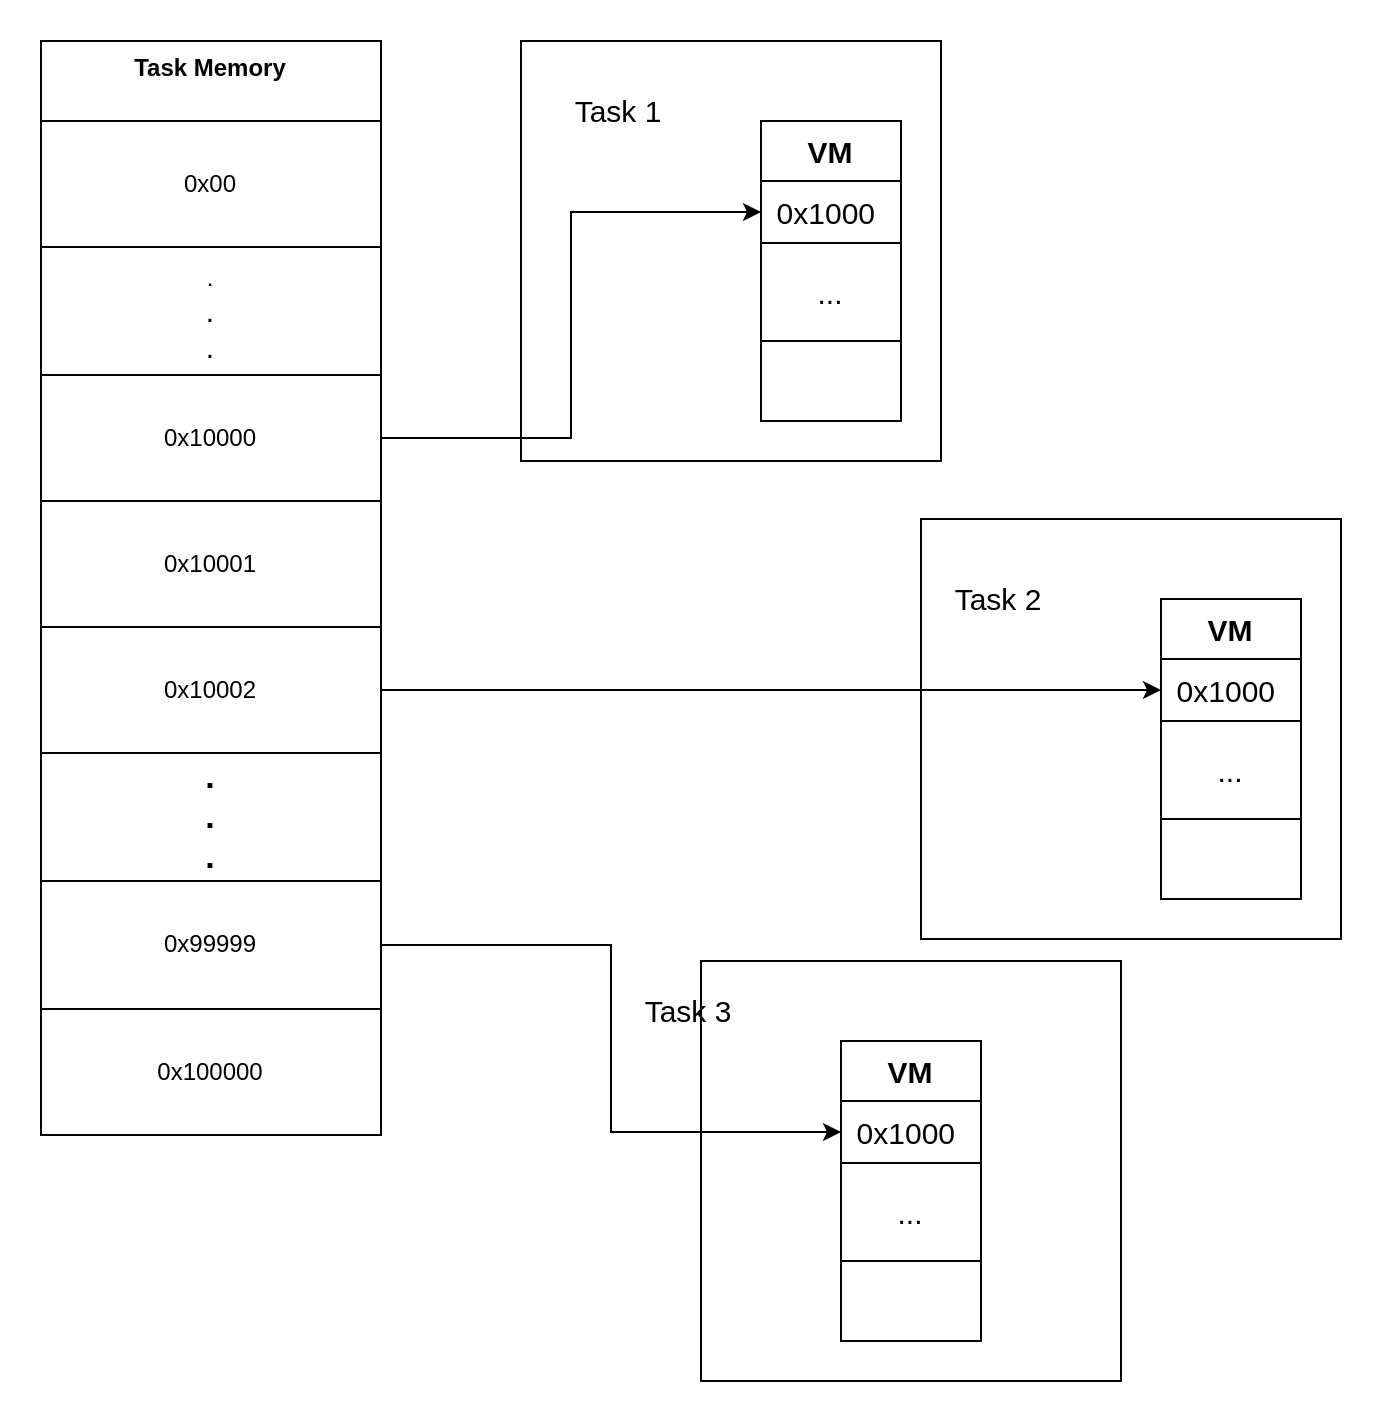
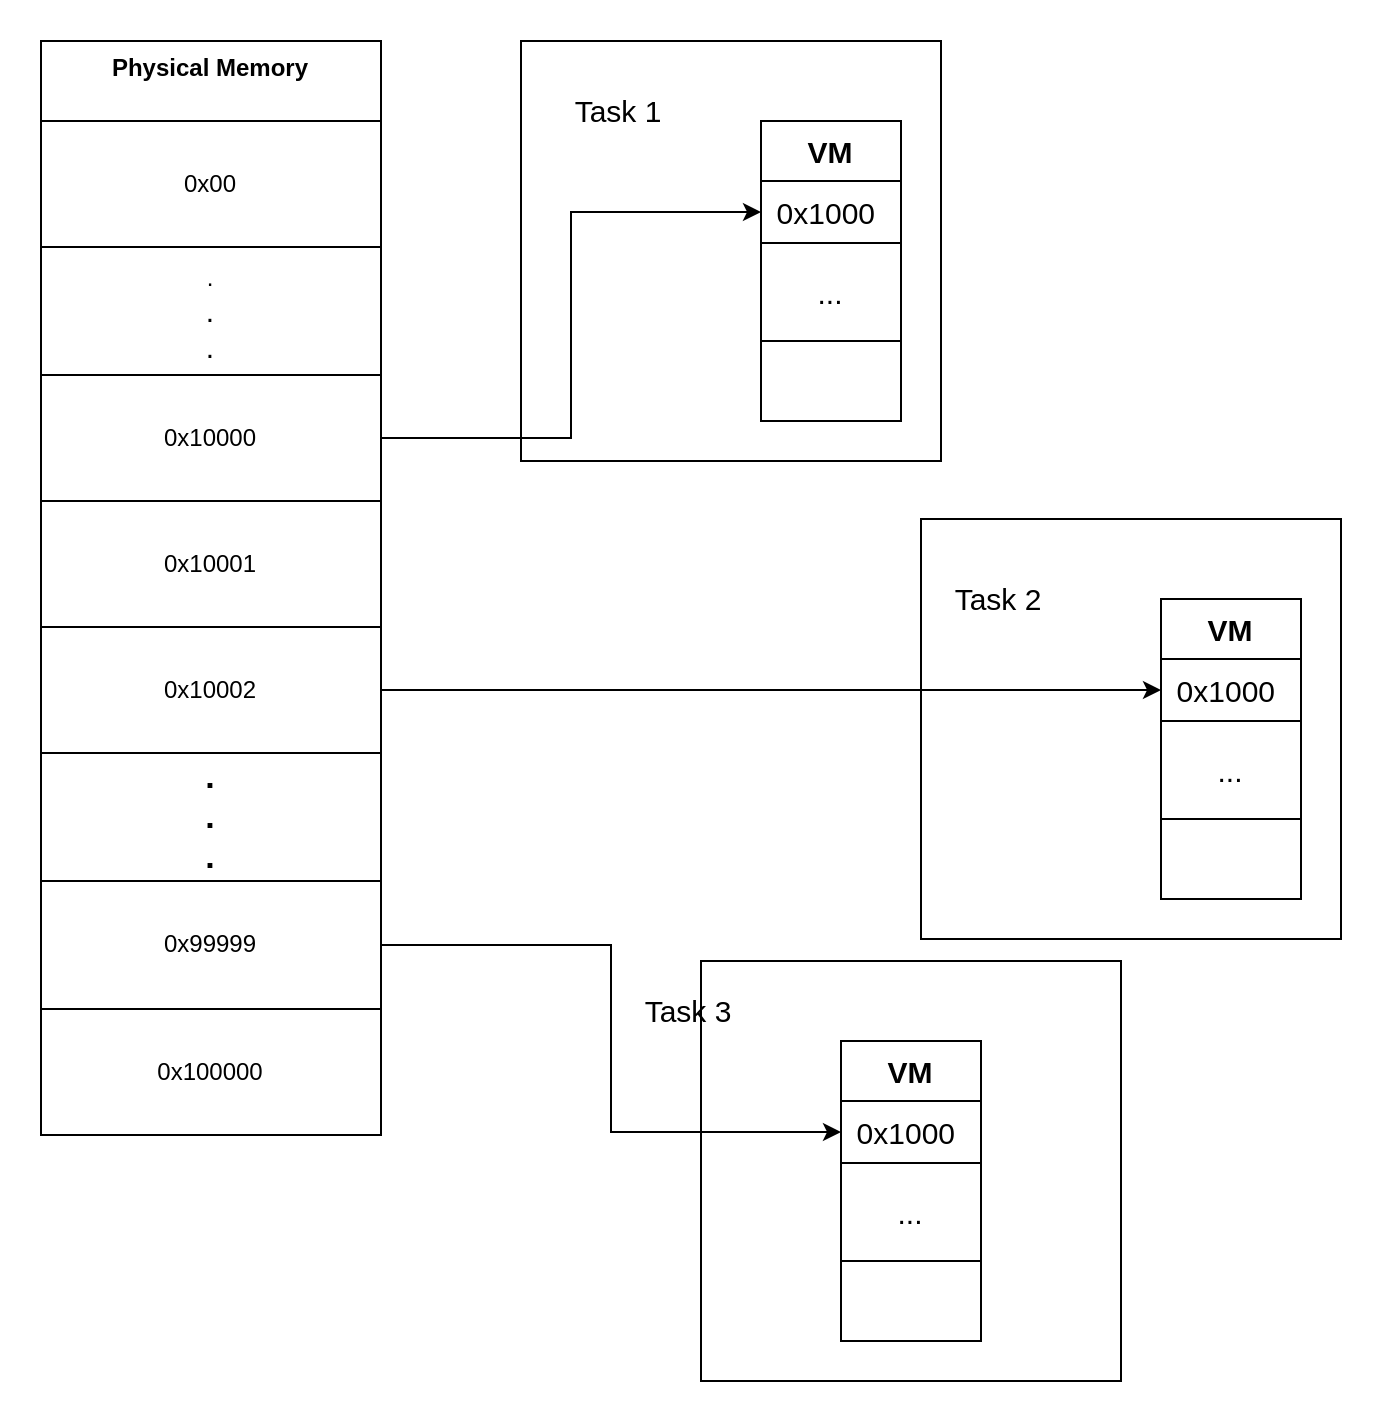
node "Task Memory": label "Task Memory" -> "Physical Memory"
